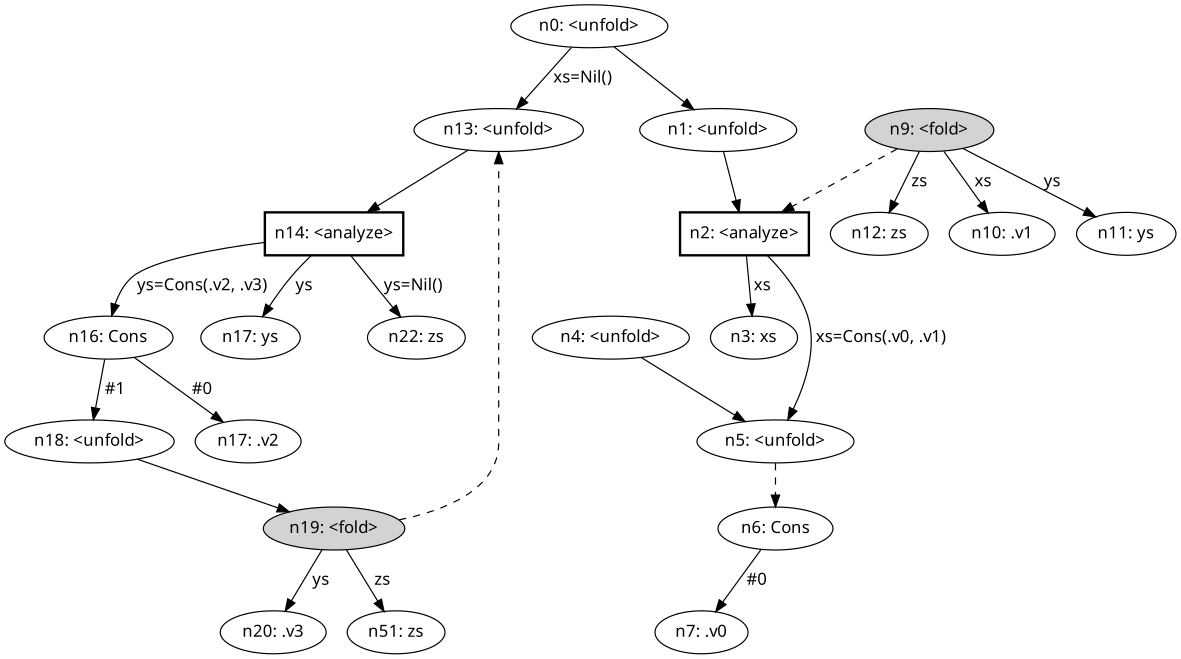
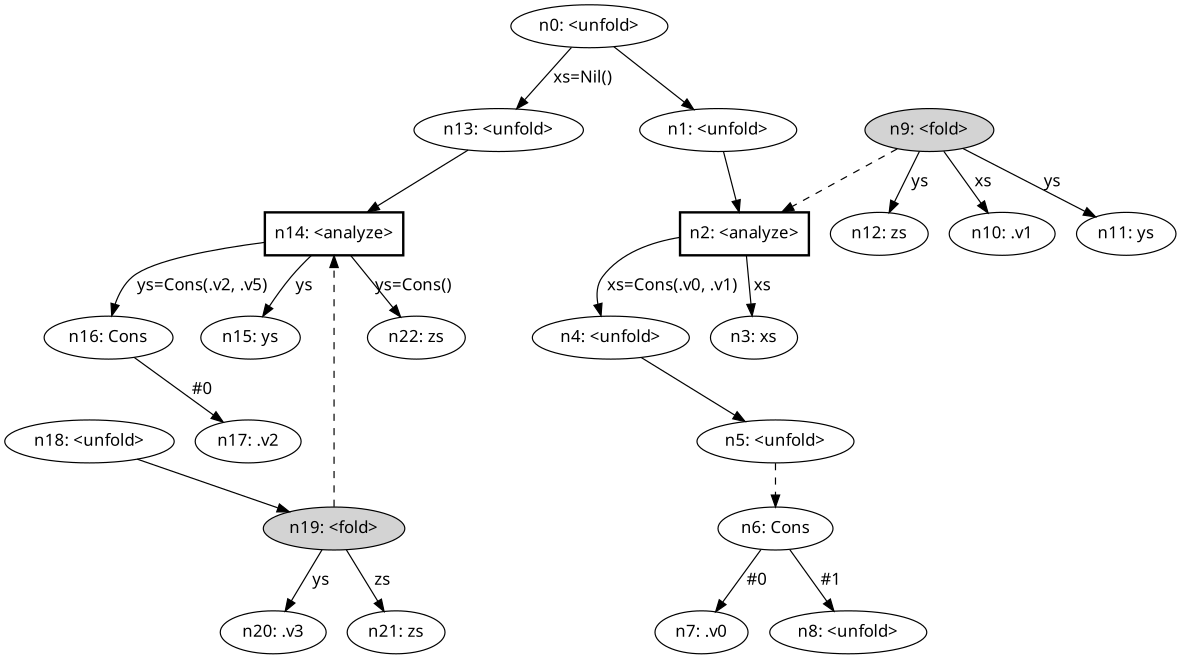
edge "n9: <fold>" -> "n12: zs": label " zs " -> " ys "
edge "n14: <analyze>" -> "n16: Cons": label " ys=Cons(.v2, .v3) " -> " ys=Cons(.v2, .v5) "
edge "n14: <analyze>" -> "n22: zs": label " ys=Nil() " -> " ys=Cons() "
edge "n2: <analyze>" -> "n5: <unfold>": now "n2: <analyze>" -> "n4: <unfold>"
node "n17: ys": label "n17: ys" -> "n15: ys"
edge "n19: <fold>" -> "n13: <unfold>": now "n19: <fold>" -> "n14: <analyze>"
edge "n16: Cons" -> "n18: <unfold>": removed, label "#1"
node "n51: zs": label "n51: zs" -> "n21: zs"
node "n8: <unfold>": added
